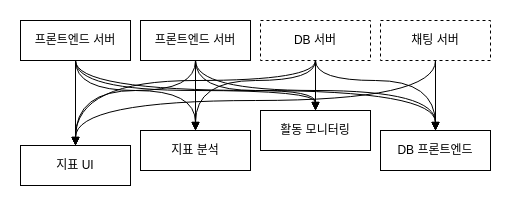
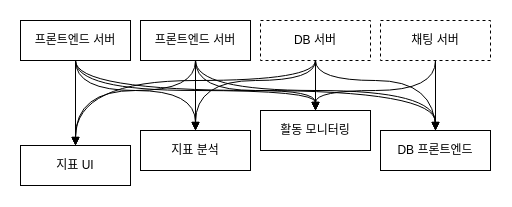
edge "채팅 서버" -> "활동 모니터링": added
edge "DB 서버" -> "DB 프론트엔드": arrowhead classic -> none
edge "채팅 서버" -> "지표 UI": removed
